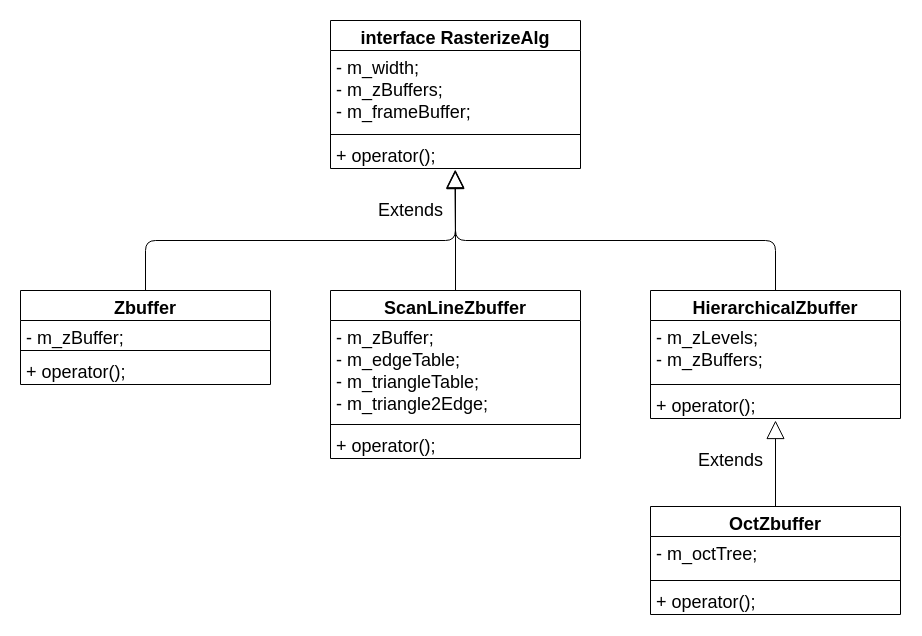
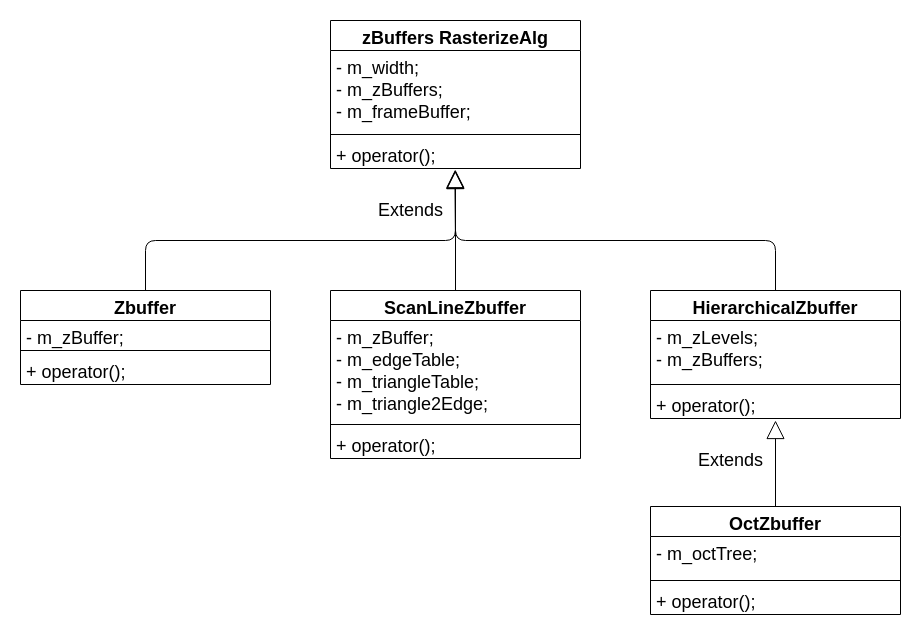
node "interface RasterizeAlg": label "interface RasterizeAlg" -> "zBuffers RasterizeAlg"
